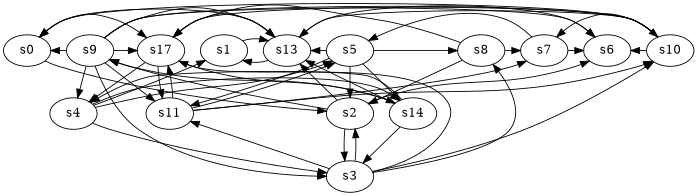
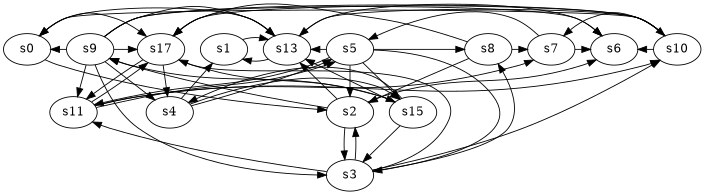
node "s14": label "s14" -> "s15"
edge "s4" -> "s3": now "s5" -> "s3"
